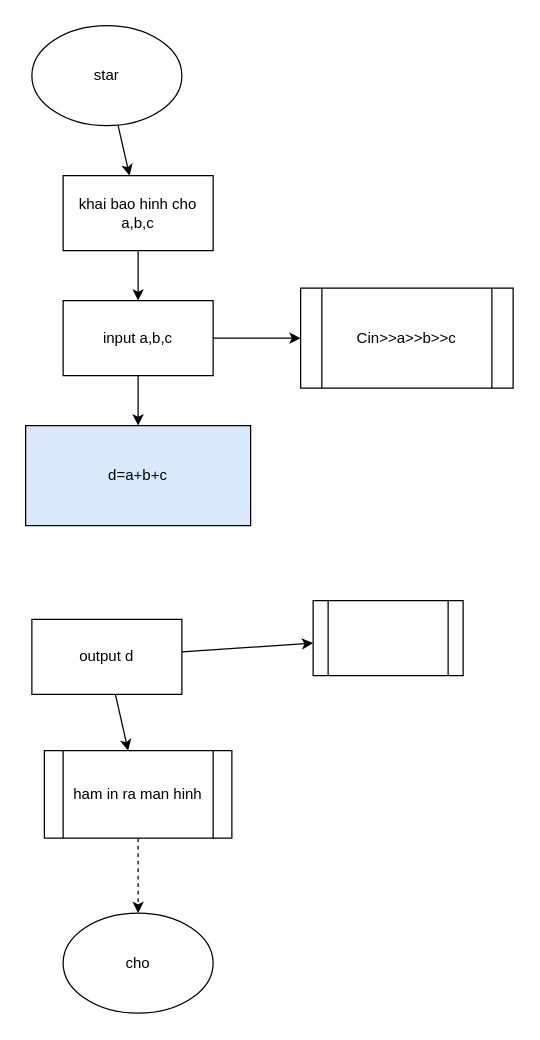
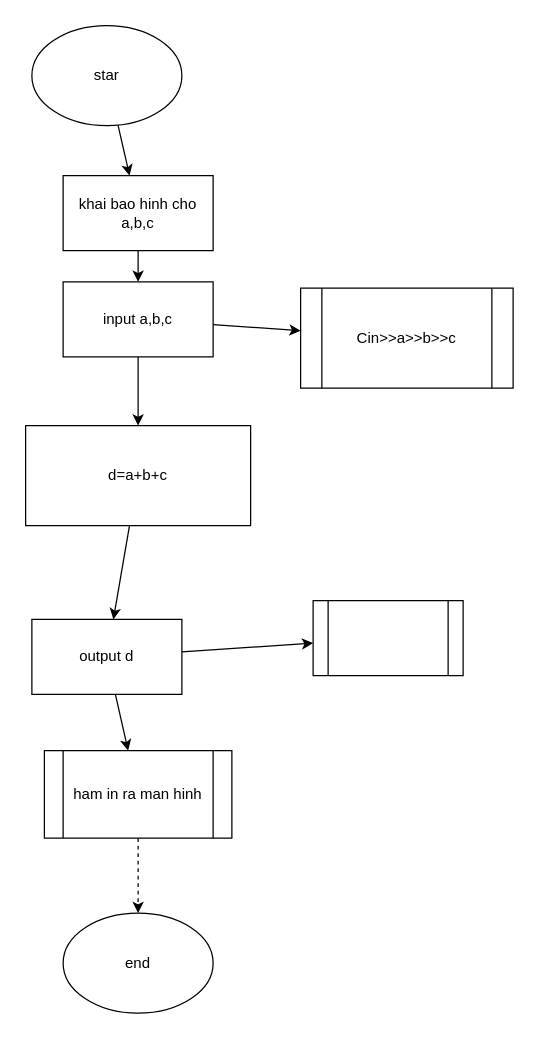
node "input a,b,c": moved (138, 338) -> (138, 319)
node "d=a+b+c": fillcolor #dae8fc -> #ffffff
edge "d=a+b+c" -> "output d": added
node "cho": label "cho" -> "end"
